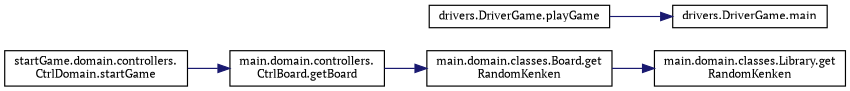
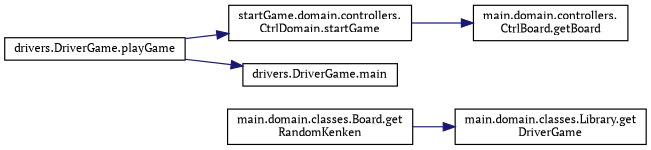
edge "drivers.DriverGame.playGame" -> "startGame.domain.controllers. CtrlDomain.startGame": added
edge "main.domain.controllers. CtrlBoard.getBoard" -> "main.domain.classes.Board.get RandomKenken": removed
node "main.domain.classes.Library.get RandomKenken": label "main.domain.classes.Library.get RandomKenken" -> "main.domain.classes.Library.get DriverGame"
